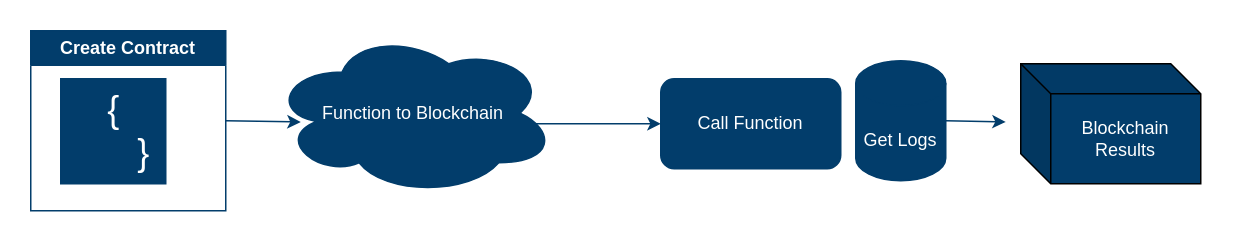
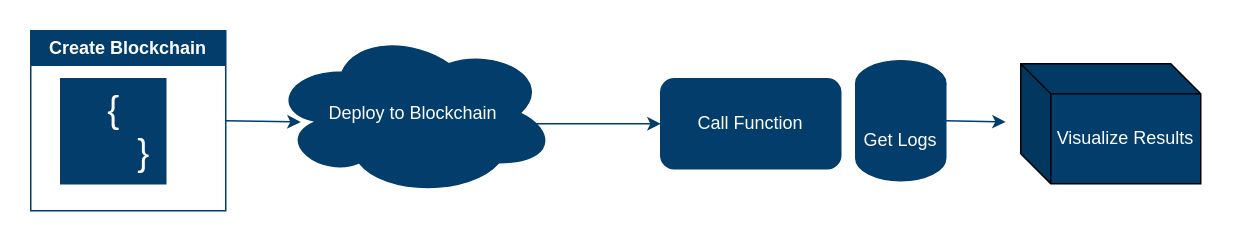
node "Create Contract": label "Create Contract" -> "Create Blockchain"
node "Function to Blockchain": label "Function to Blockchain" -> "Deploy to Blockchain"
node "Blockchain Results": label "Blockchain Results" -> "Visualize Results"
